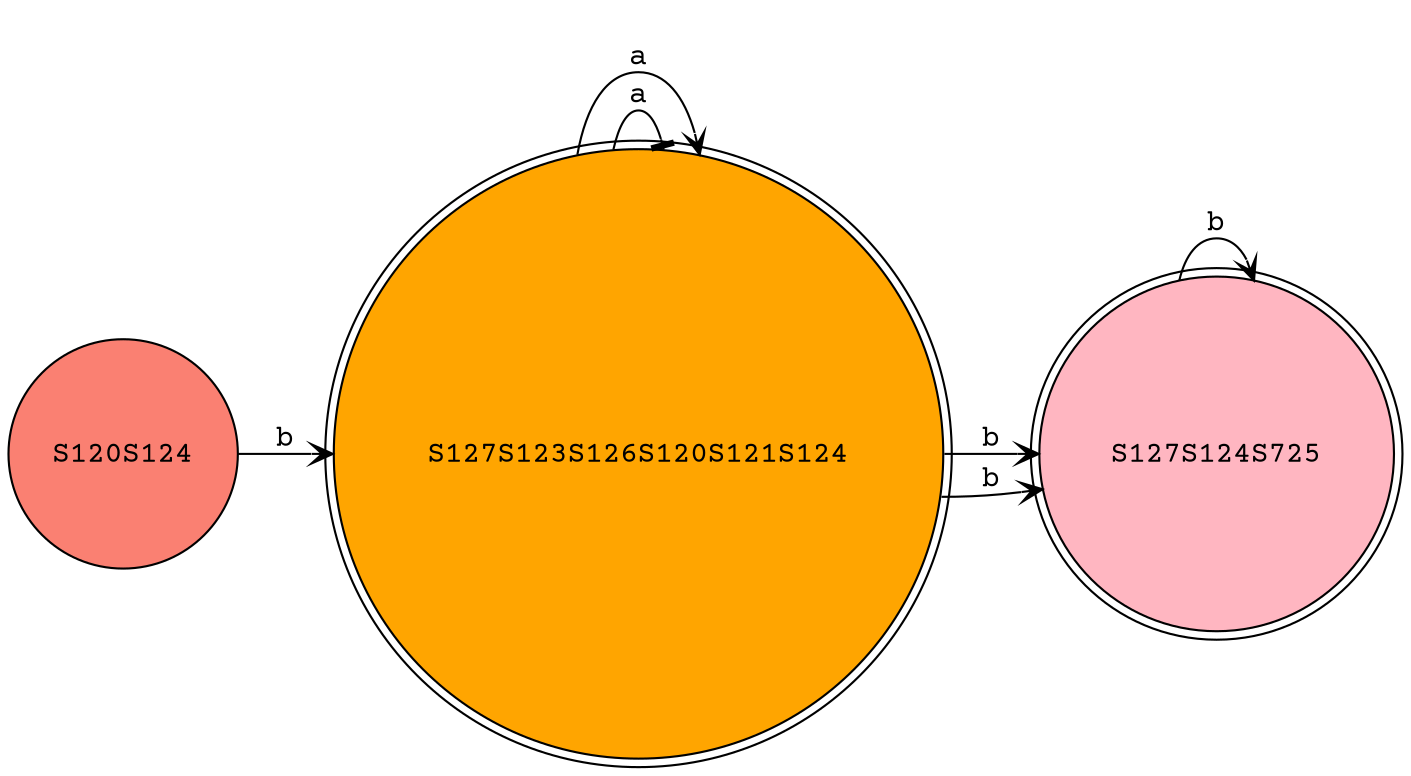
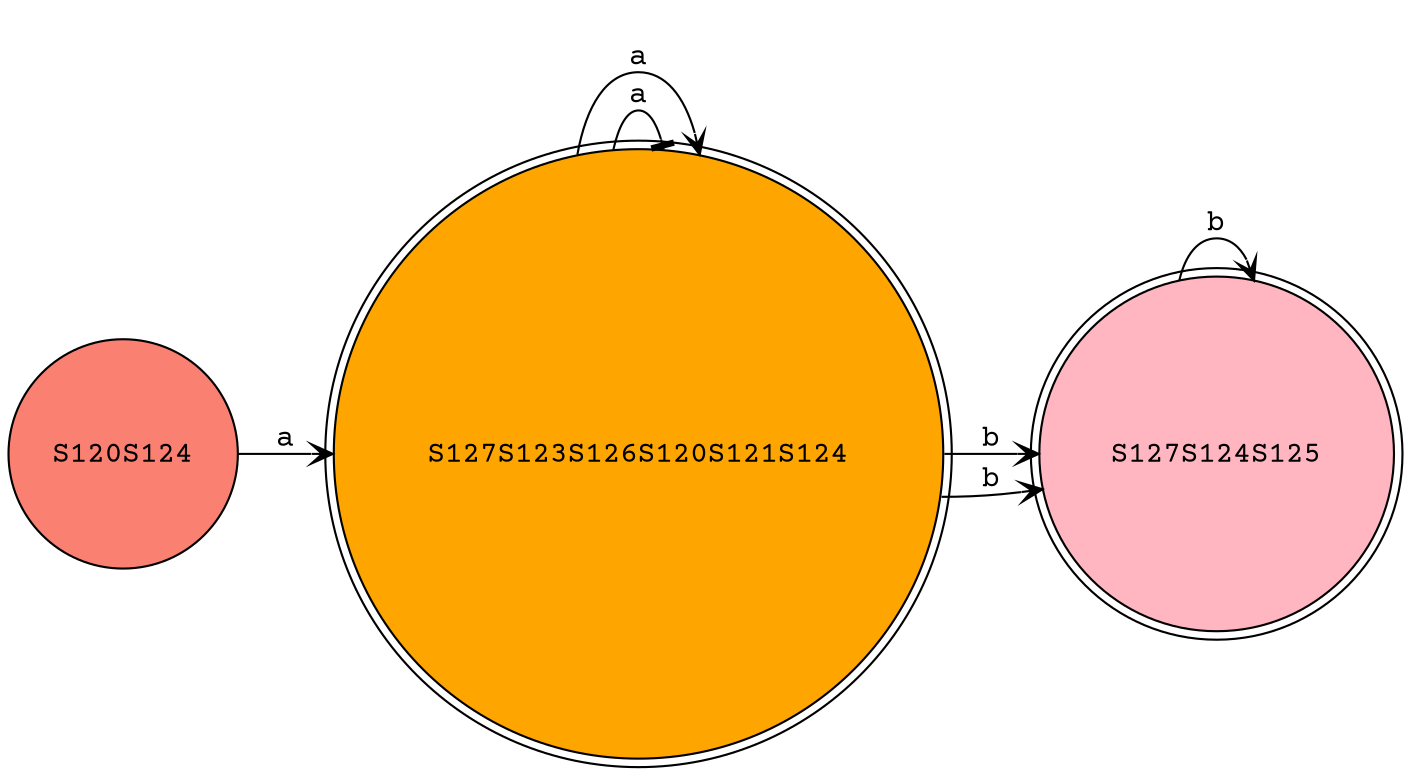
edge "S120S124" -> "S127S123S126S120S121S124": label "b" -> "a"
node "S127S124S725": label "S127S124S725" -> "S127S124S125"
